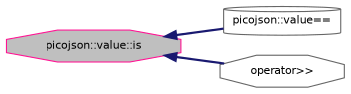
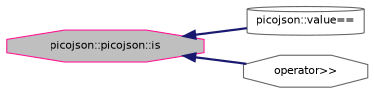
node "picojson::value::is": label "picojson::value::is" -> "picojson::picojson::is"
